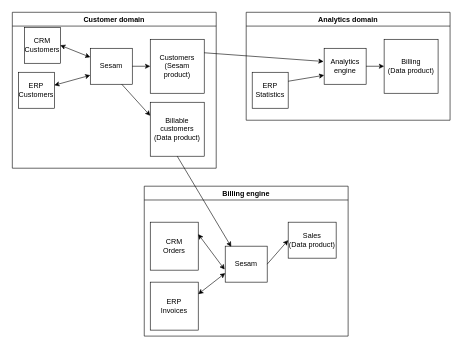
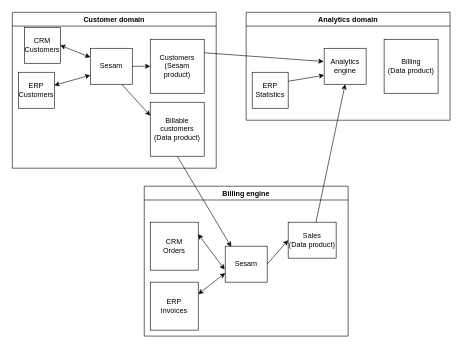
edge "Analytics engine" -> "Billing (Data product)": removed
edge "Sales (Data product)" -> "Analytics engine": added
